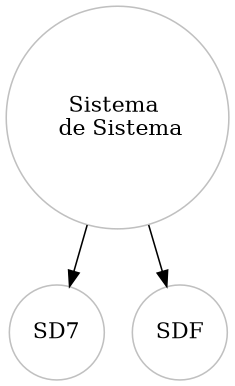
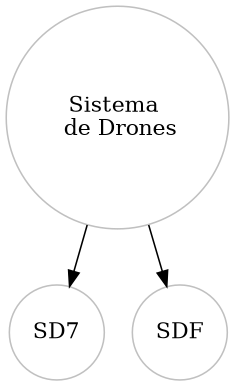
node "Sistema de Sistema": label "Sistema de Sistema" -> "Sistema de Drones"
